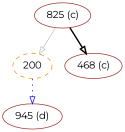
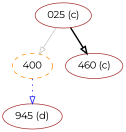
node "825 (c)": label "825 (c)" -> "025 (c)"
node "200": label "200" -> "400"
node "468 (c)": label "468 (c)" -> "460 (c)"
